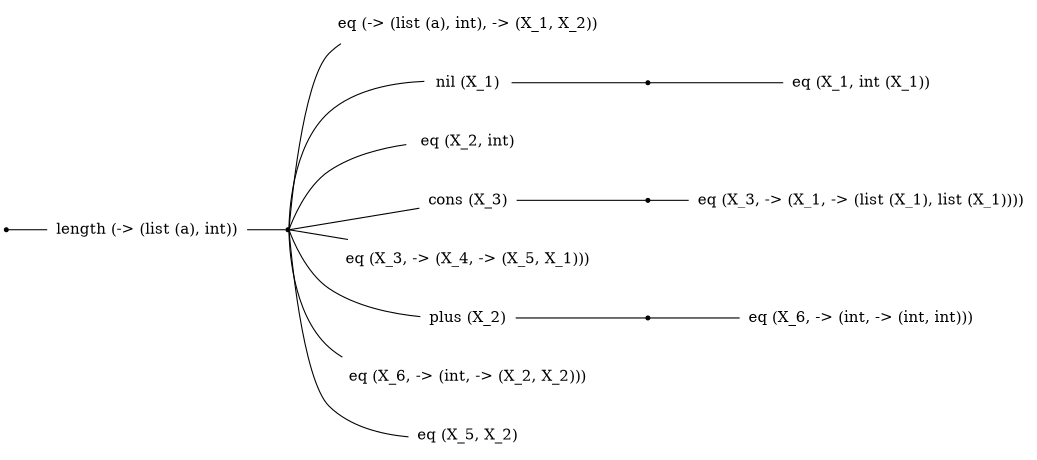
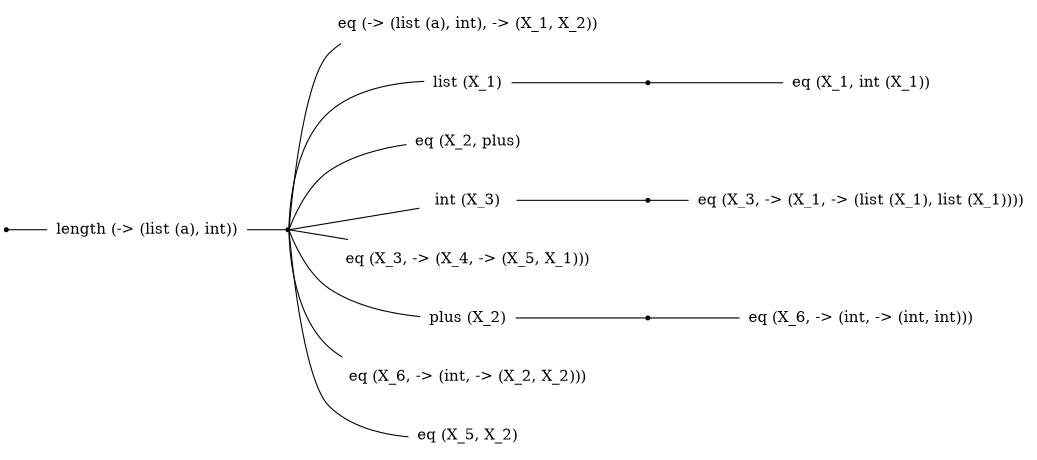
node "nil (X_1)": label "nil (X_1)" -> "list (X_1)"
node "eq (X_2, int)": label "eq (X_2, int)" -> "eq (X_2, plus)"
node "cons (X_3)": label "cons (X_3)" -> "int (X_3)"
